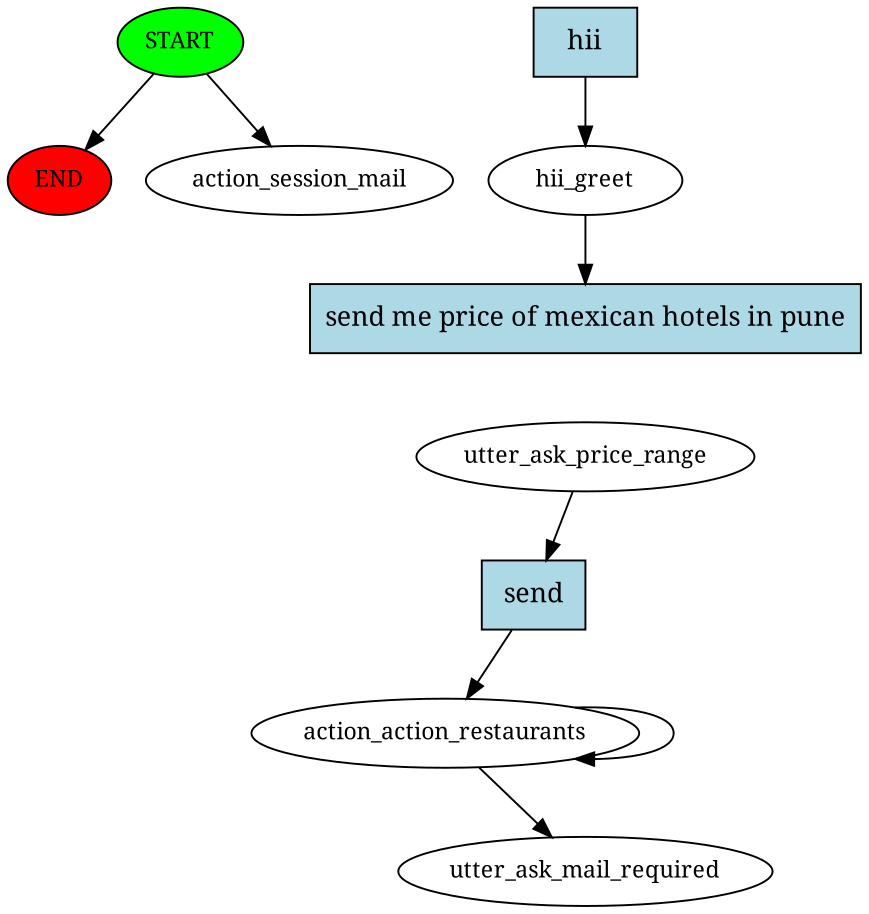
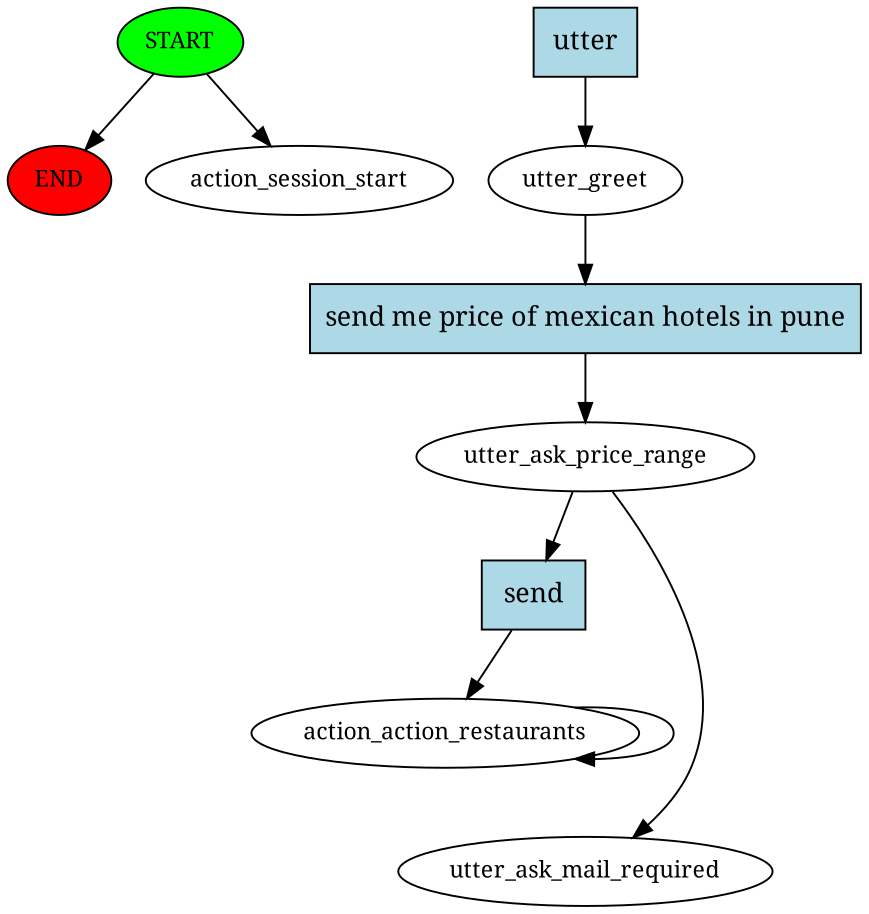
node "hii": label "hii" -> "utter"
node "action_session_mail": label "action_session_mail" -> "action_session_start"
node "hii_greet": label "hii_greet" -> "utter_greet"
edge "send me price of mexican hotels in pune" -> "utter_ask_price_range": added
edge "action_action_restaurants" -> "utter_ask_mail_required": now "utter_ask_price_range" -> "utter_ask_mail_required"
